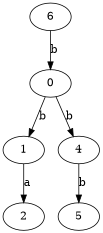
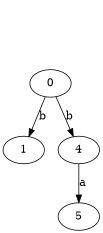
node "6": removed
edge "4" -> "5": label "b" -> "a"
node "2": removed
